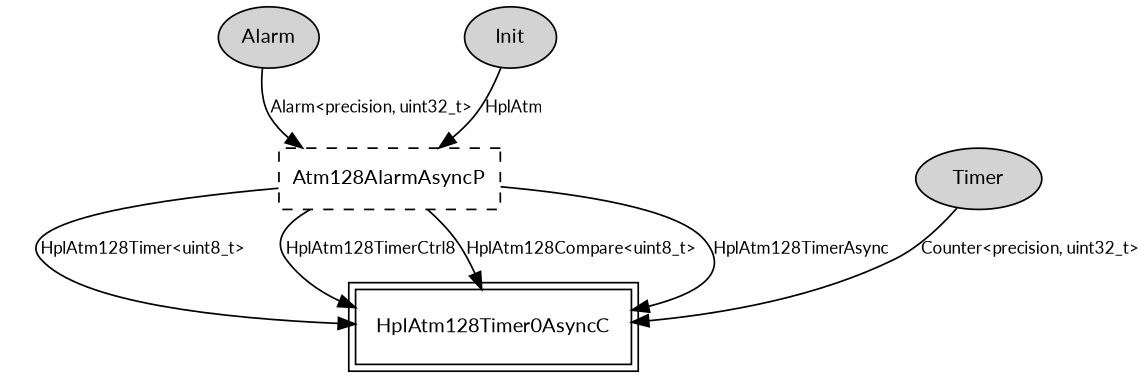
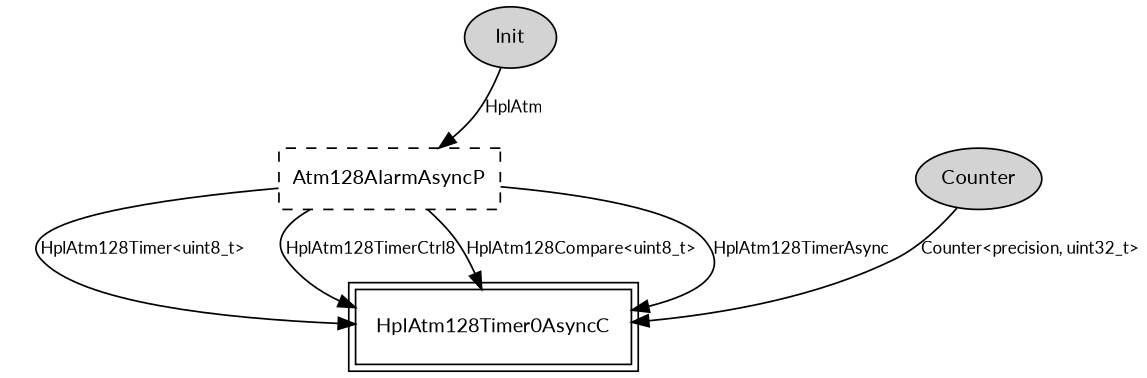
node "Alarm": removed
node "Timer": label "Timer" -> "Counter"
